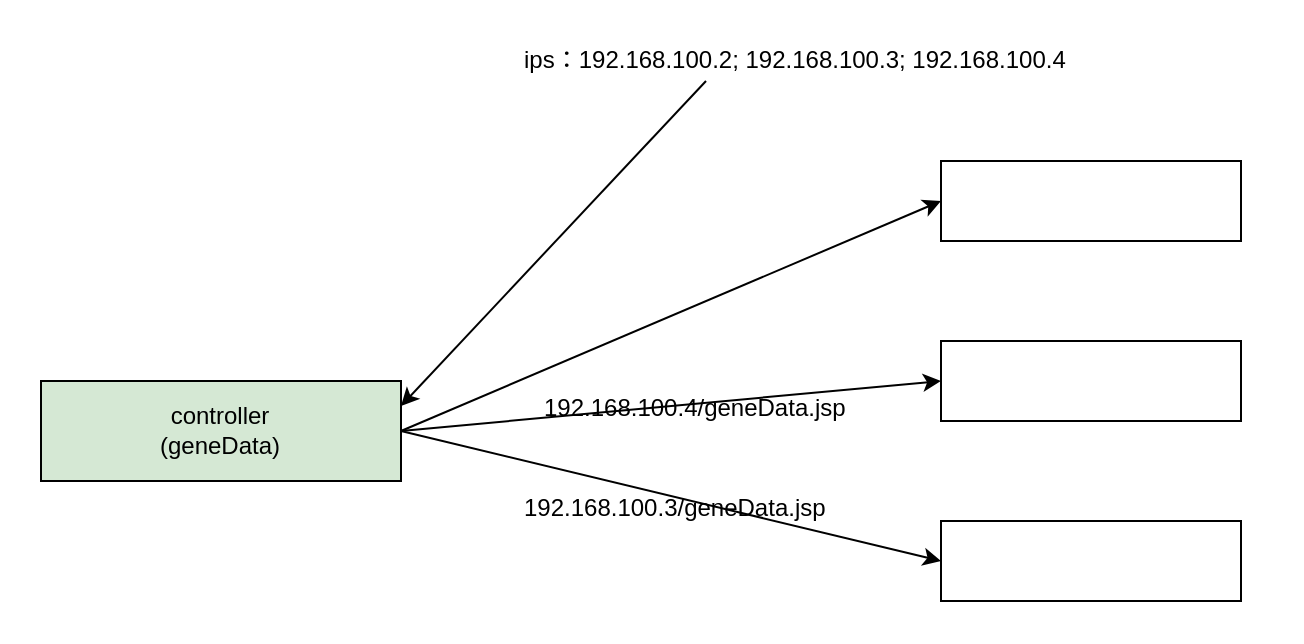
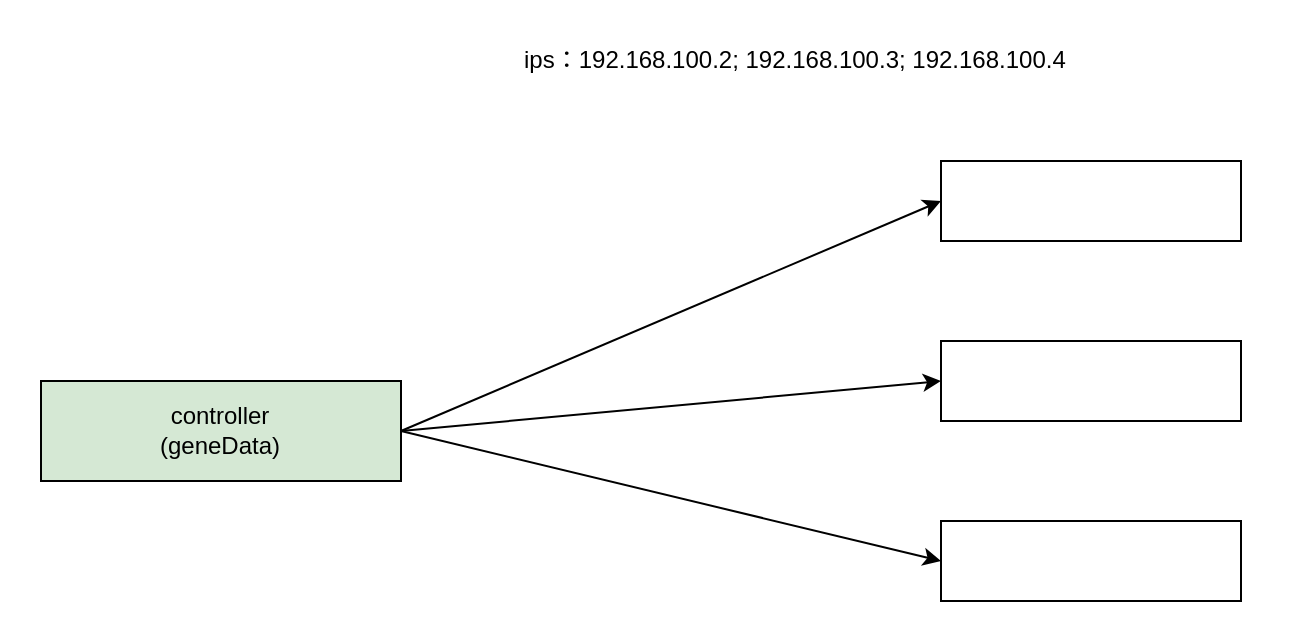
edge "ips：192.168.100.2; 192.168.100.3; 192.168.100.4" -> "controller (geneData)": removed
node "192.168.100.4/geneData.jsp": removed
node "192.168.100.3/geneData.jsp": removed
